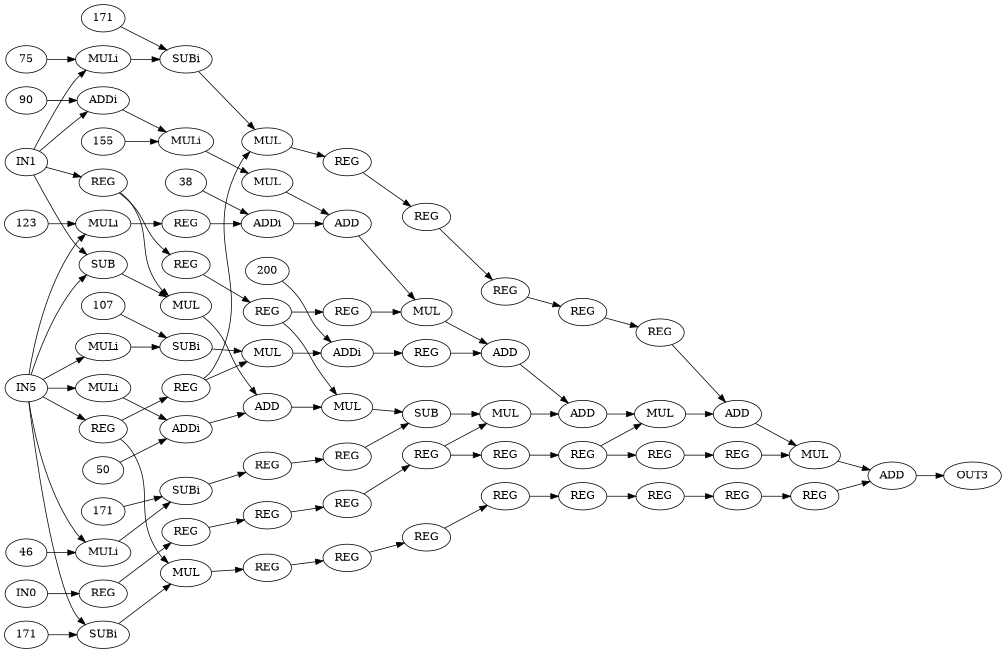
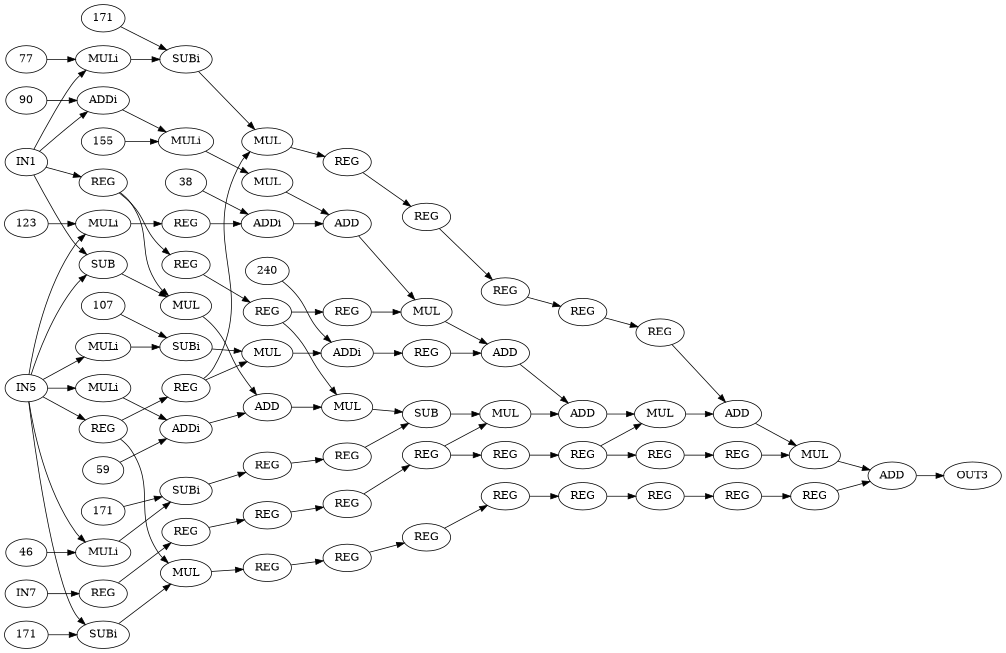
node "75": label "75" -> "77"
node "200": label "200" -> "240"
node "50": label "50" -> "59"
node "IN0": label "IN0" -> "IN7"
